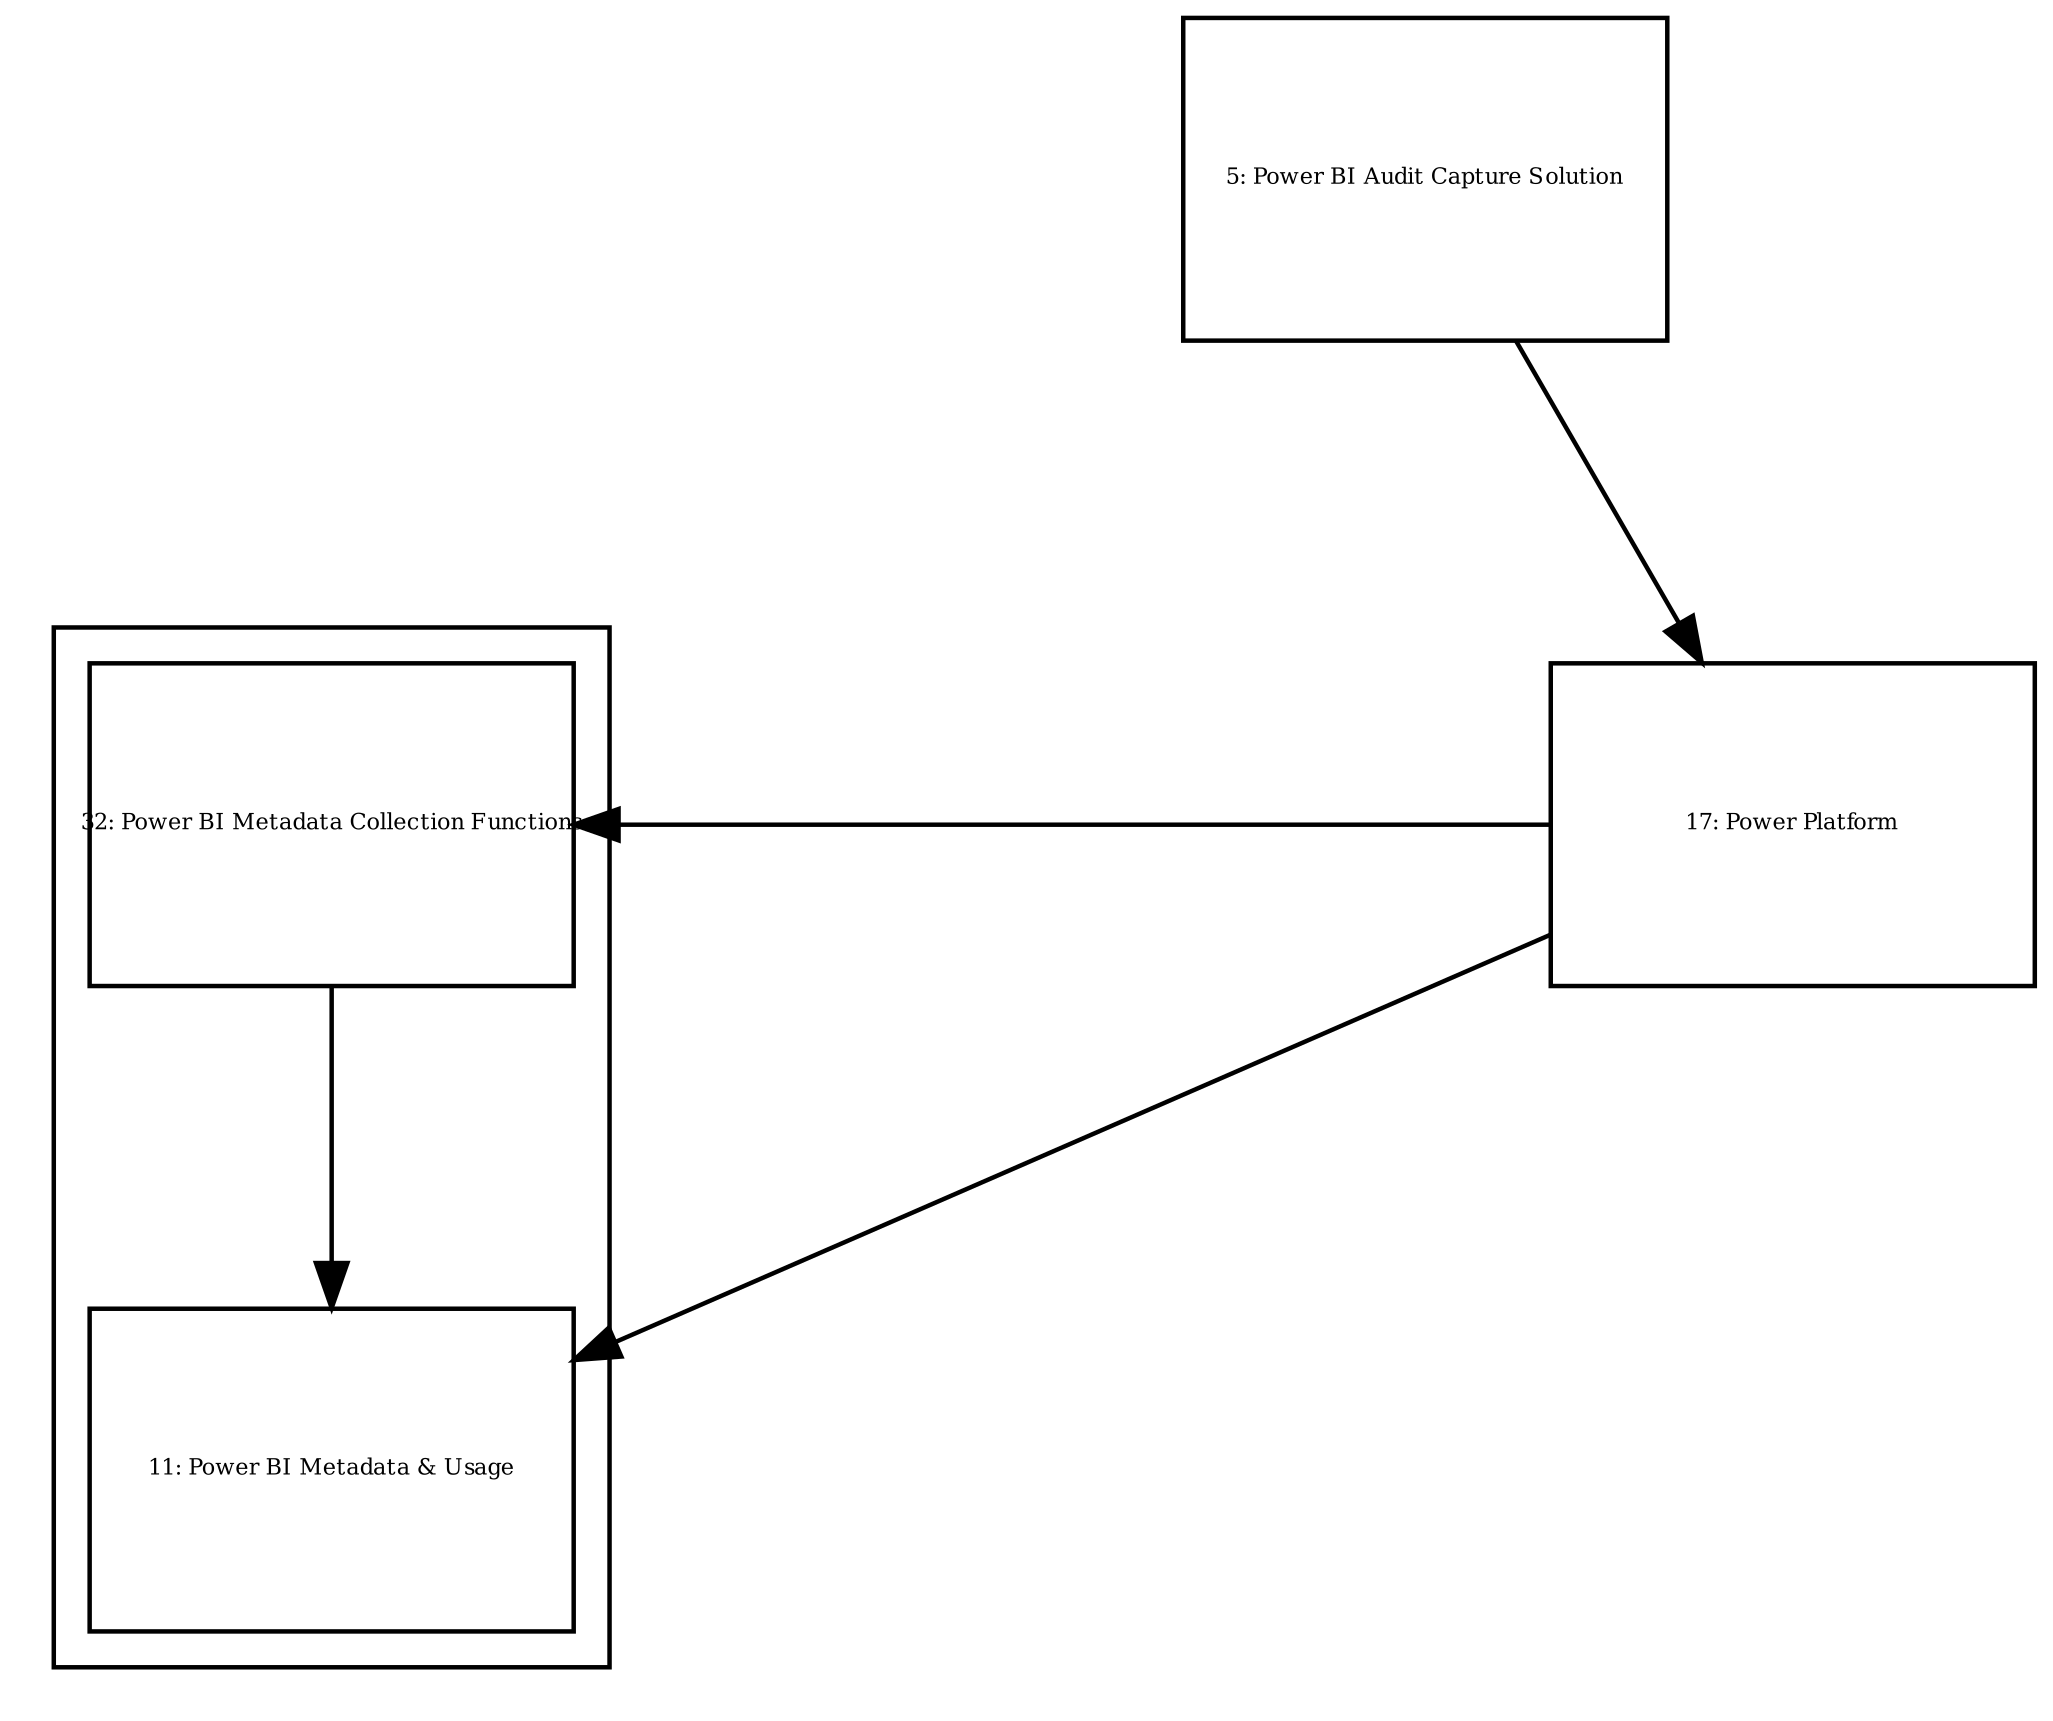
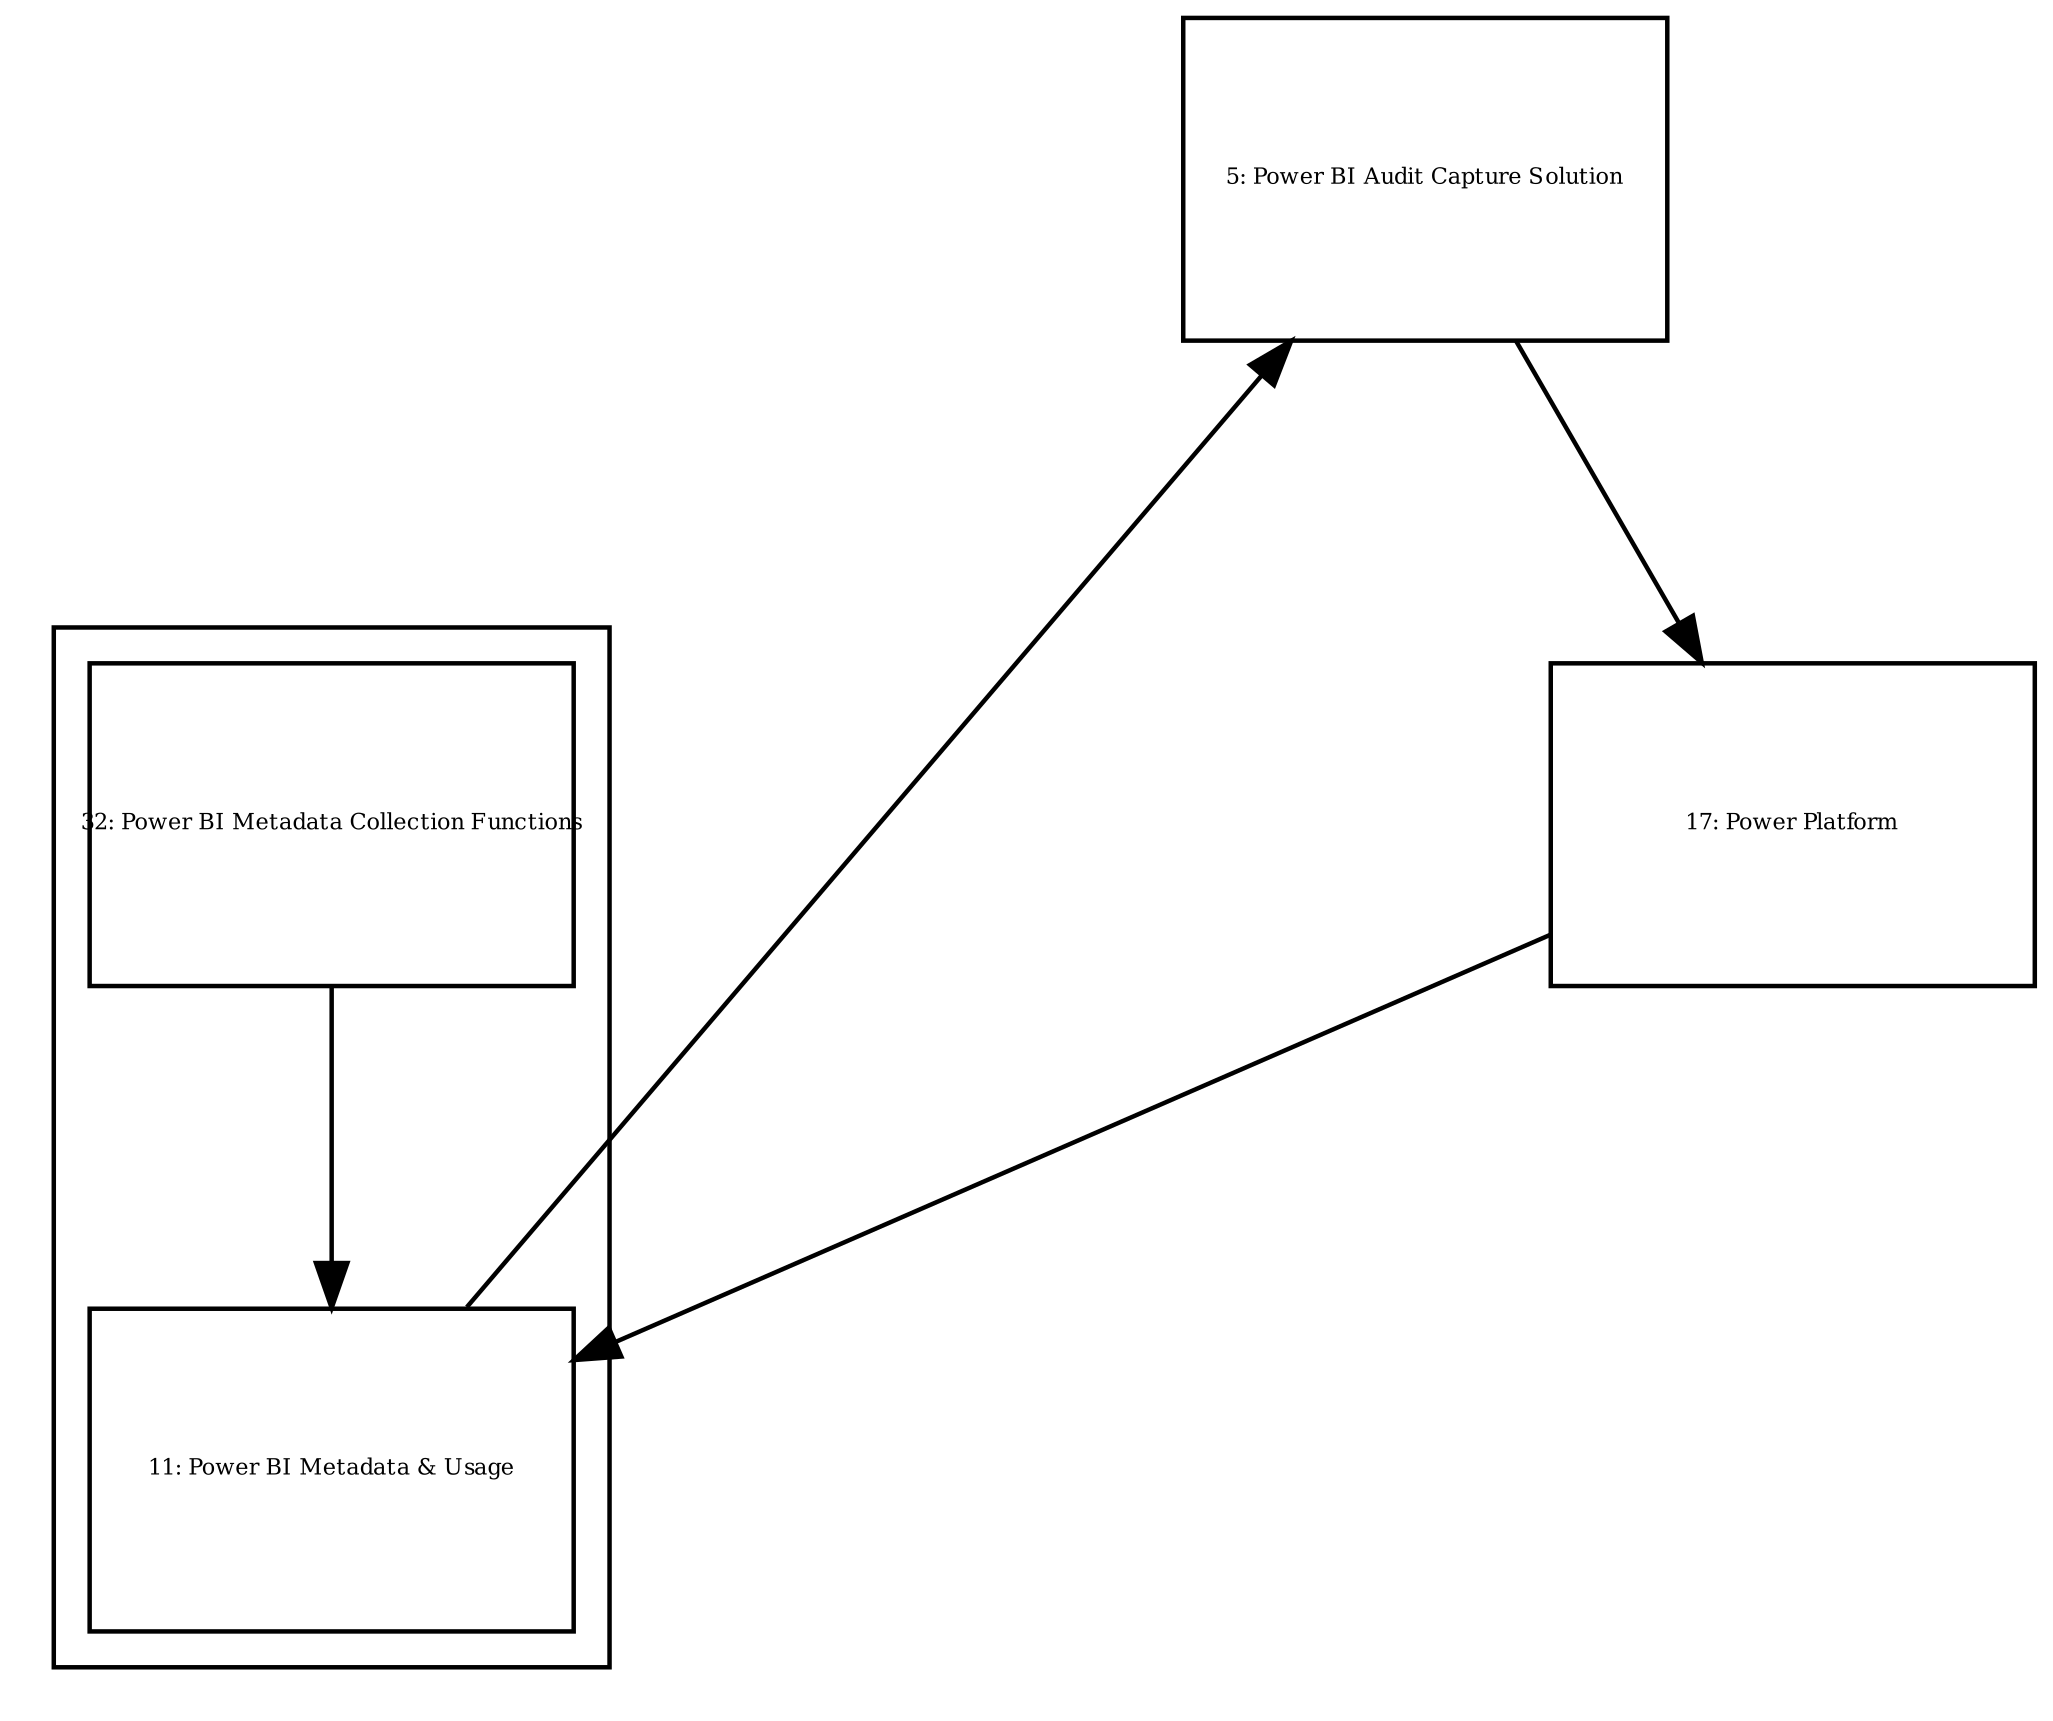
edge "17: Power Platform" -> "32: Power BI Metadata Collection Functions": removed
edge "11: Power BI Metadata & Usage" -> "5: Power BI Audit Capture Solution": added
